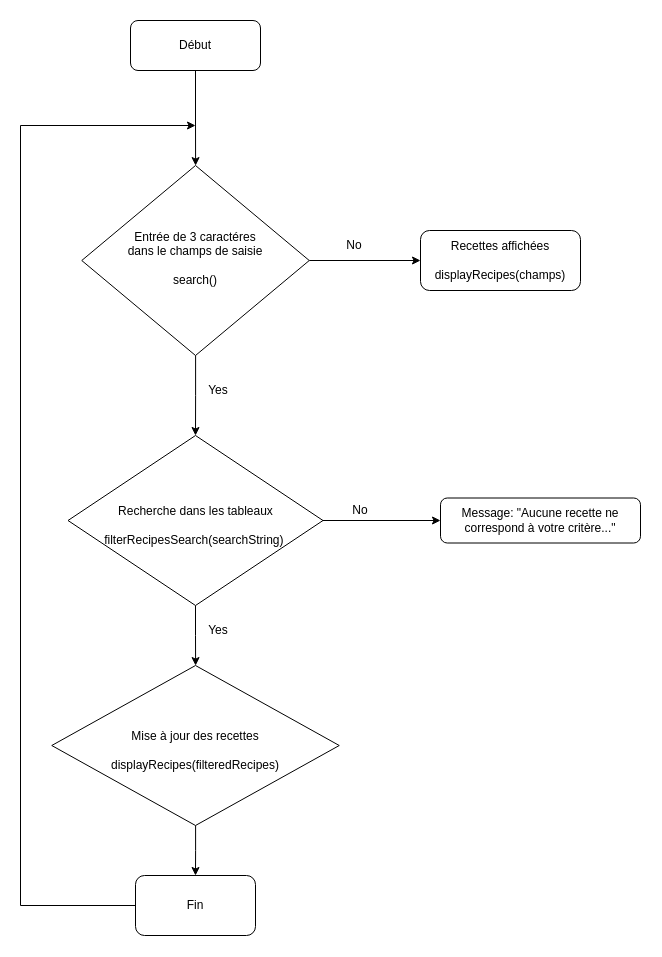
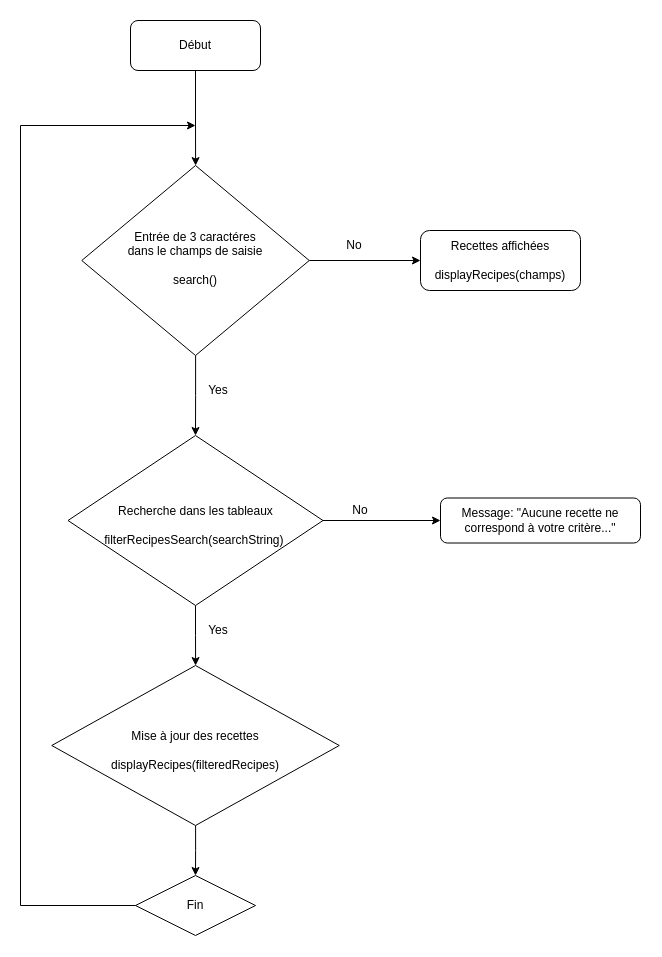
node "Fin": shape rounded rectangle -> diamond
